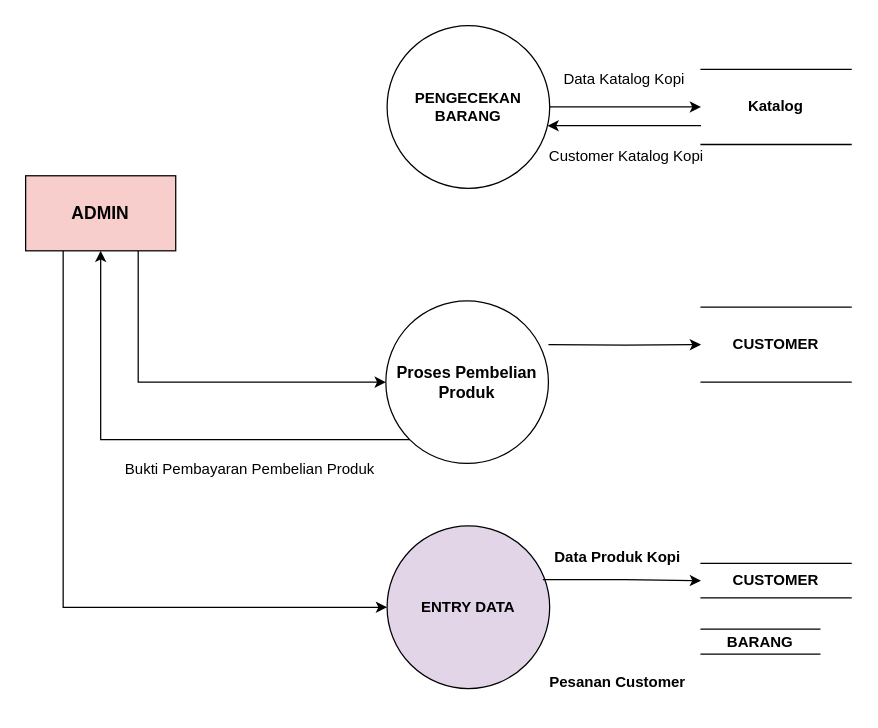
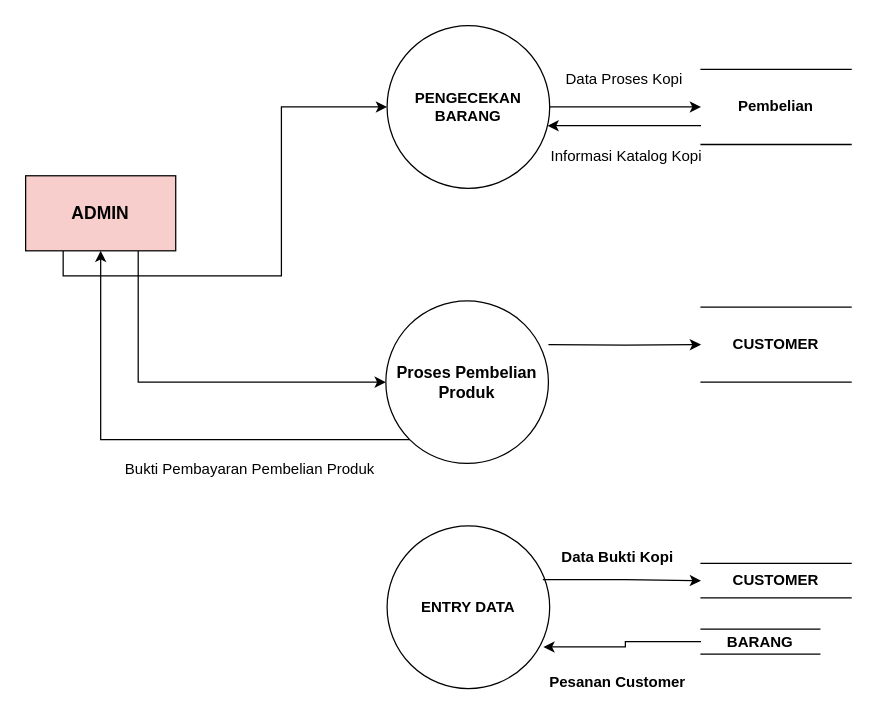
node "Data Katalog Kopi": label "Data Katalog Kopi" -> "Data Proses Kopi"
node "Katalog": label "Katalog" -> "Pembelian"
node "Customer Katalog Kopi": label "Customer Katalog Kopi" -> "Informasi Katalog Kopi"
node "Data Produk Kopi": label "Data Produk Kopi" -> "Data Bukti Kopi"
edge "ADMIN" -> "ENTRY DATA": now "ADMIN" -> "PENGECEKAN BARANG"
node "ENTRY DATA": fillcolor #e1d5e7 -> #ffffff
edge "BARANG" -> "ENTRY DATA": added
